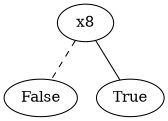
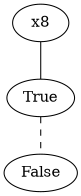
edge "x8" -- "False": now "True" -- "False"
